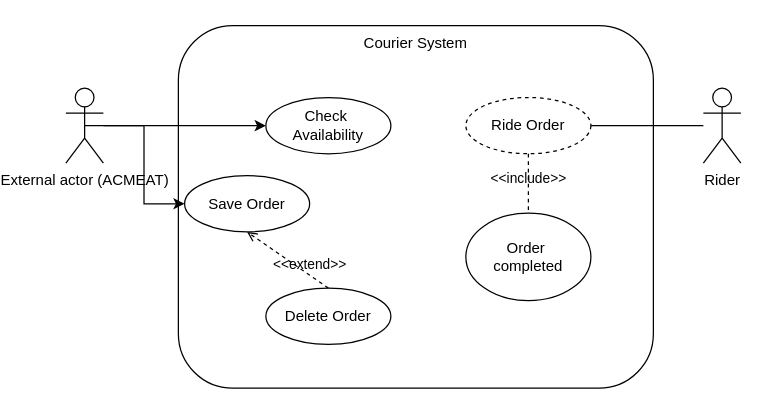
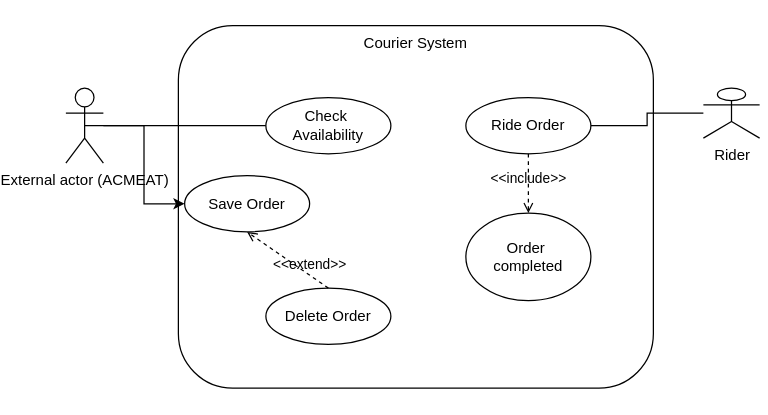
edge "External actor (ACMEAT)" -> "Check Availability": arrowhead classic -> none
node "Ride Order": style dashed -> solid
node "Rider": size 38x75 -> 56x50
edge "Ride Order" -- "Order completed": arrowhead none -> open
